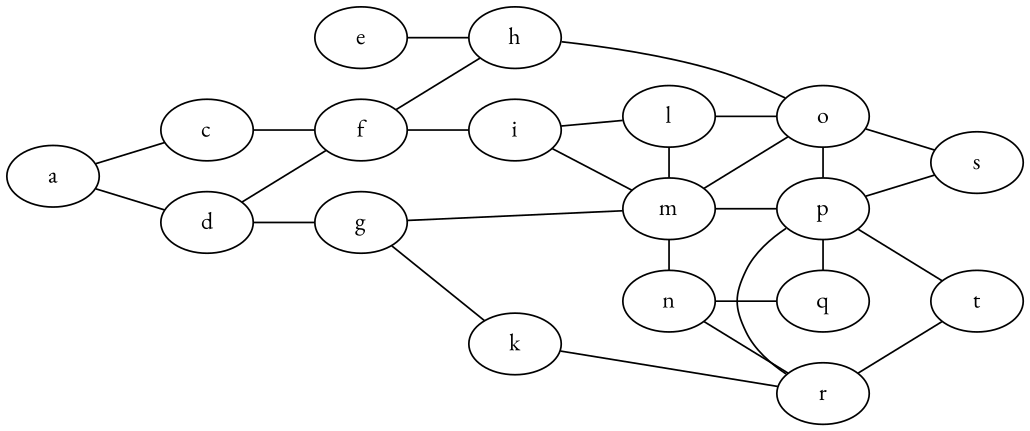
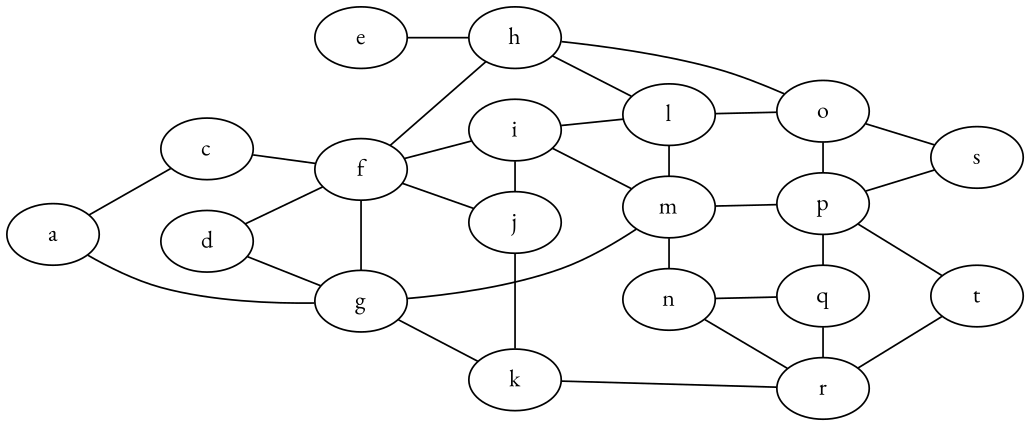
edge "h" -- "l": added
edge "o" -- "m": removed
edge "a" -- "d": now "a" -- "g"
node "j": added
edge "f" -- "g": added
edge "p" -- "r": now "q" -- "r"
